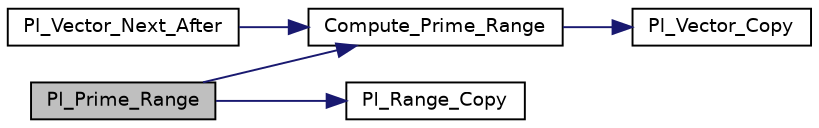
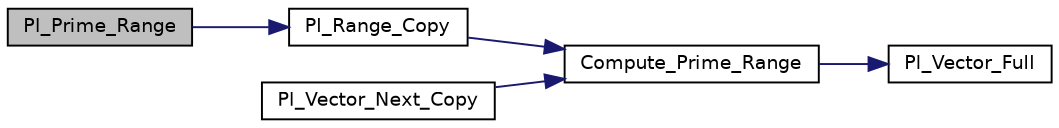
node "Pl_Vector_Next_After": label "Pl_Vector_Next_After" -> "Pl_Vector_Next_Copy"
node "Pl_Vector_Copy": label "Pl_Vector_Copy" -> "Pl_Vector_Full"
edge "Pl_Prime_Range" -> "Compute_Prime_Range": now "Pl_Range_Copy" -> "Compute_Prime_Range"
